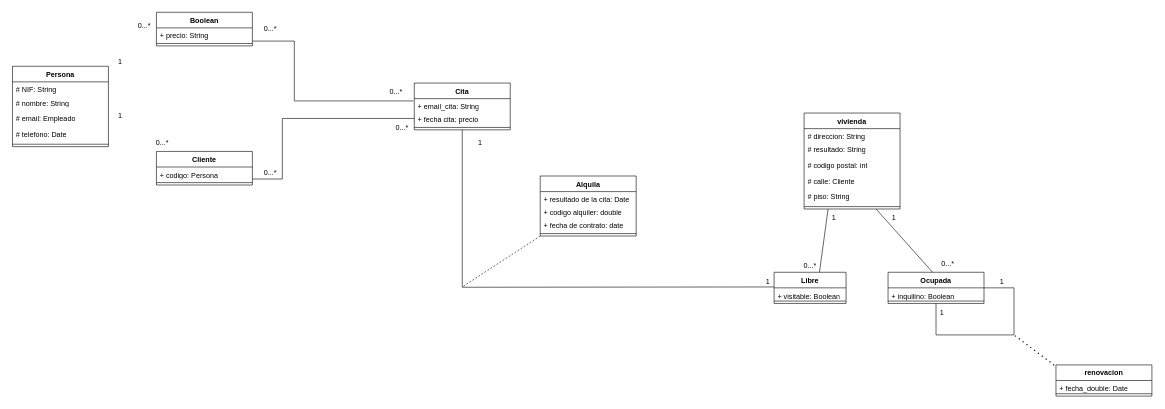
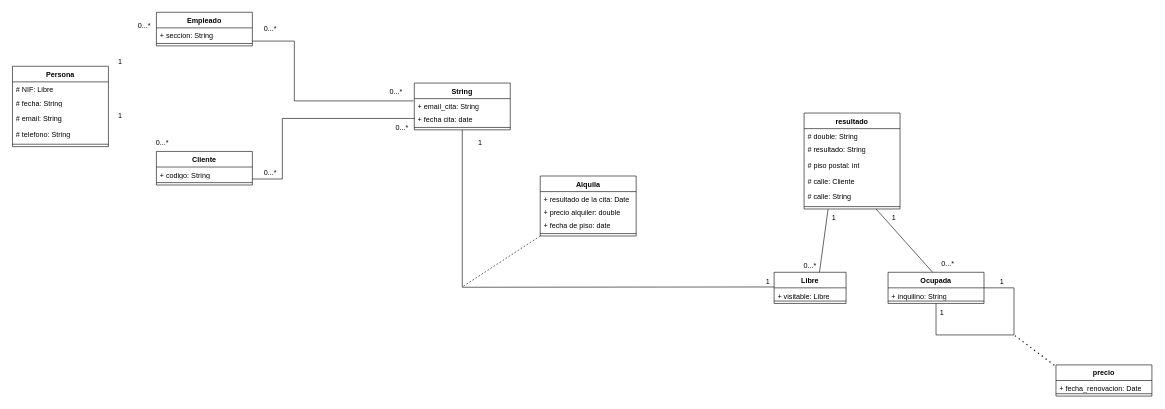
node "Boolean": label "Boolean" -> "Empleado"
node "+ precio: String": label "+ precio: String" -> "+ seccion: String"
node "# NIF: String": label "# NIF: String" -> "# NIF: Libre"
node "Cita": label "Cita" -> "String"
node "# nombre: String": label "# nombre: String" -> "# fecha: String"
node "# email: Empleado": label "# email: Empleado" -> "# email: String"
node "+ fecha cita: precio": label "+ fecha cita: precio" -> "+ fecha cita: date"
node "vivienda": label "vivienda" -> "resultado"
node "# telefono: Date": label "# telefono: Date" -> "# telefono: String"
node "# direccion: String": label "# direccion: String" -> "# double: String"
node "# codigo postal: int": label "# codigo postal: int" -> "# piso postal: int"
node "+ codigo: Persona": label "+ codigo: Persona" -> "+ codigo: String"
node "# piso: String": label "# piso: String" -> "# calle: String"
node "+ codigo alquiler: double": label "+ codigo alquiler: double" -> "+ precio alquiler: double"
node "+ fecha de contrato: date": label "+ fecha de contrato: date" -> "+ fecha de piso: date"
node "+ inquilino: Boolean": label "+ inquilino: Boolean" -> "+ inquilino: String"
node "+ visitable: Boolean": label "+ visitable: Boolean" -> "+ visitable: Libre"
node "renovacion": label "renovacion" -> "precio"
node "+ fecha_double: Date": label "+ fecha_double: Date" -> "+ fecha_renovacion: Date"
